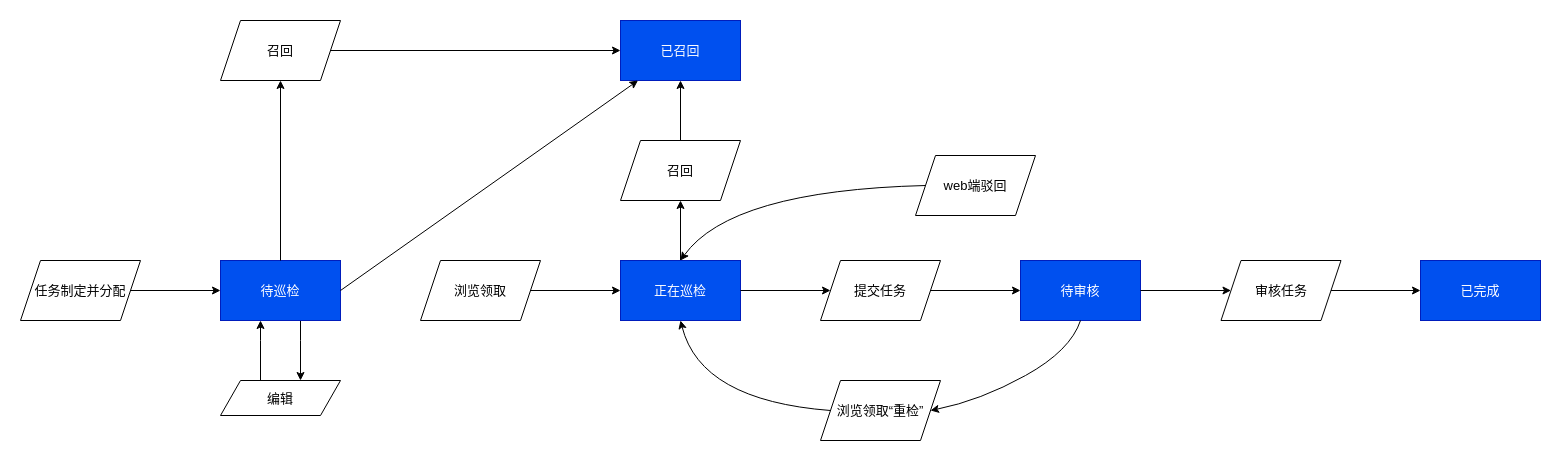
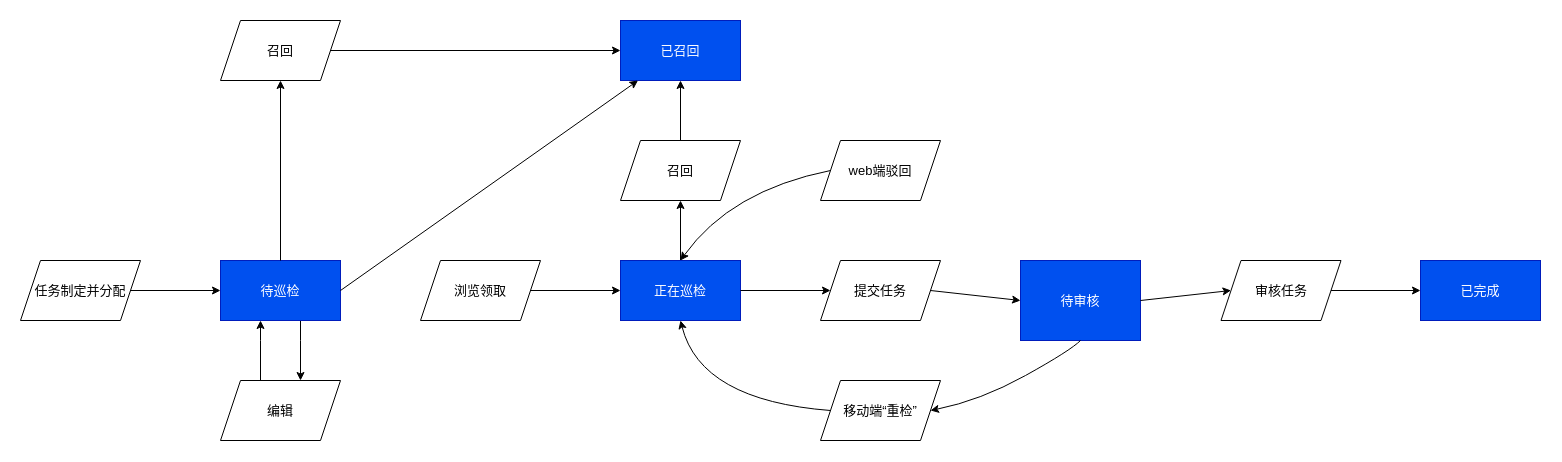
node "web端驳回": moved (976, 186) -> (881, 171)
node "待审核": size 120x60 -> 120x80
node "编辑": size 120x35 -> 120x60
node "浏览领取“重检”": label "浏览领取“重检”" -> "移动端“重检”"
